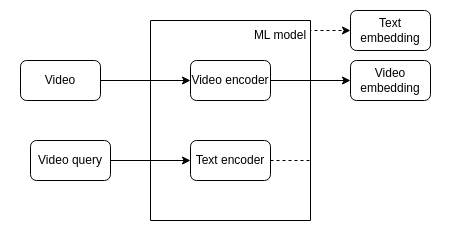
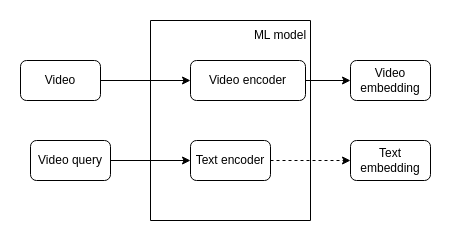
node "Text embedding": moved (391, 31) -> (391, 161)
node "Video encoder": size 80x40 -> 115x40
